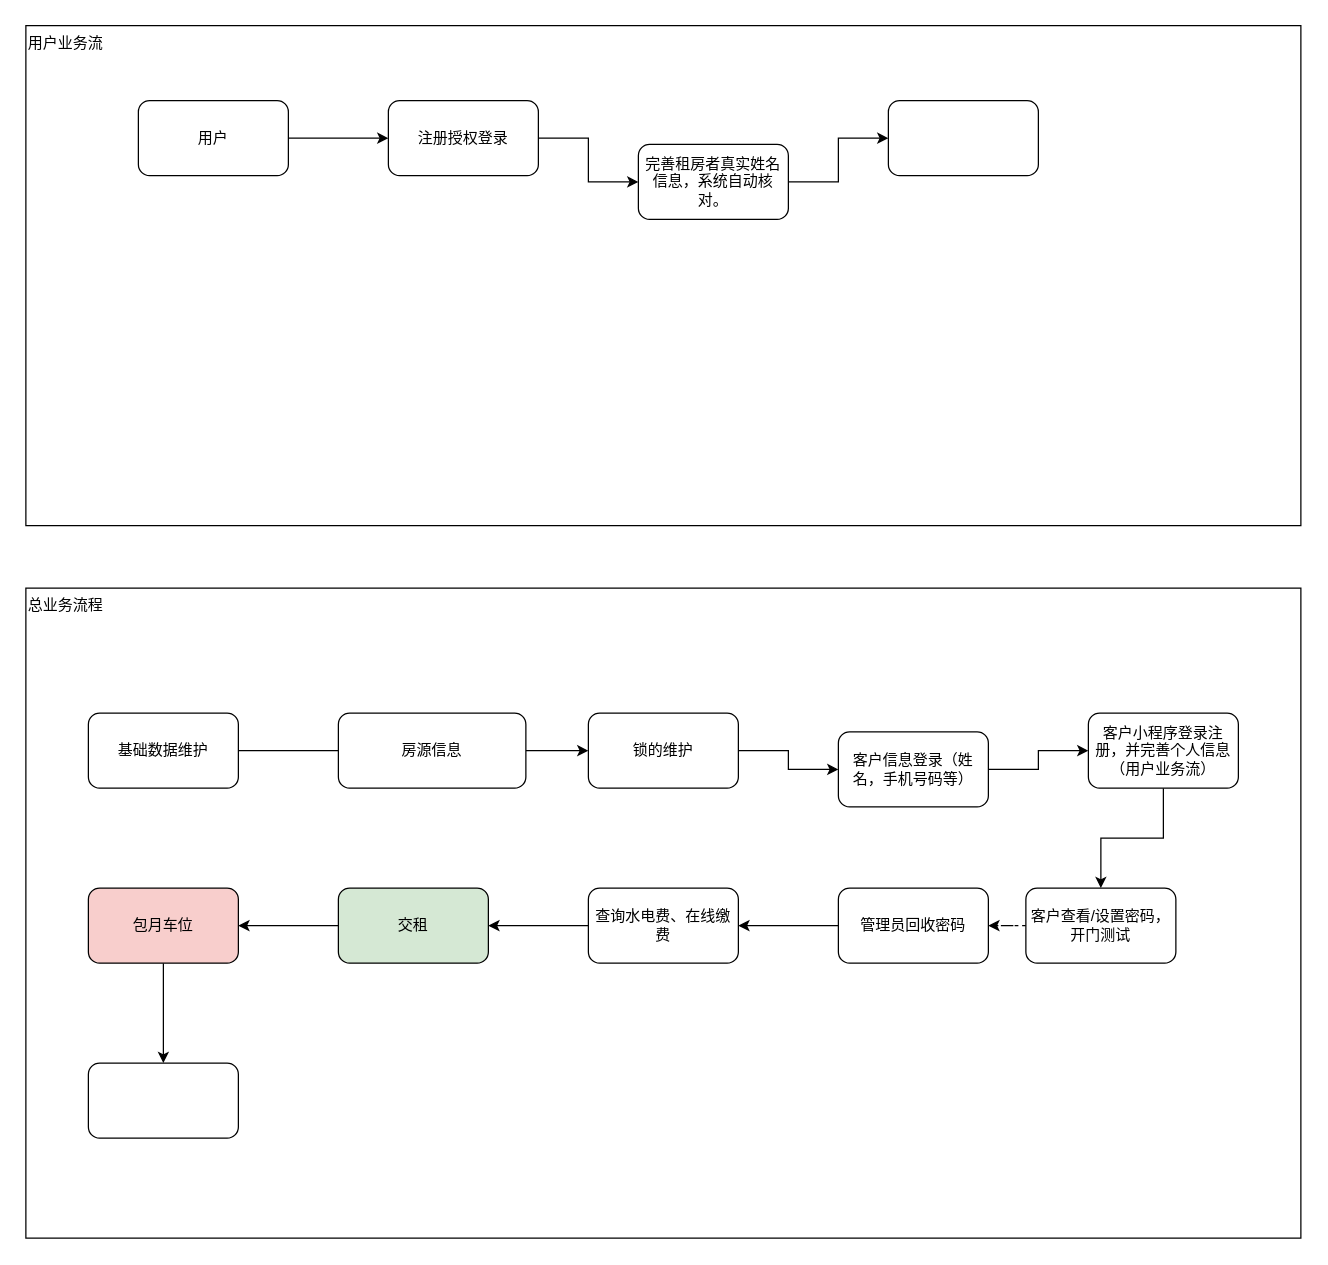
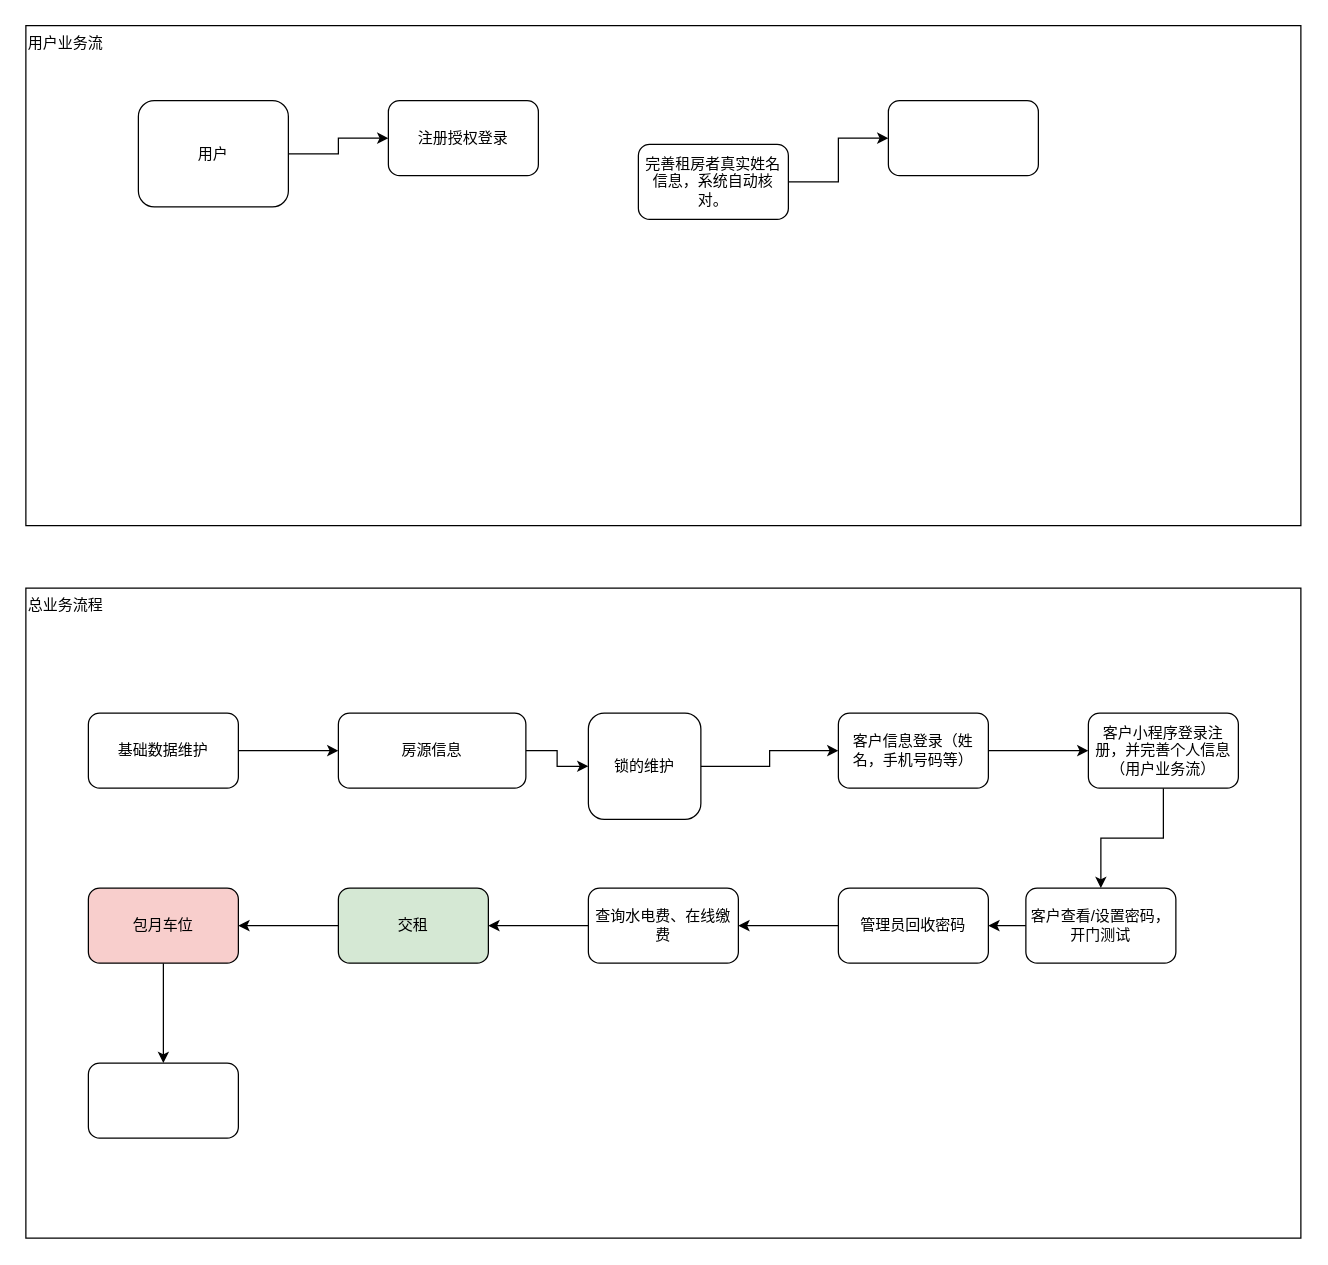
node "用户": size 150x75 -> 150x106
edge "注册授权登录" -> "完善租房者真实姓名信息，系统自动核对。": removed
edge "基础数据维护" -- "房源信息": arrowhead none -> classic
node "锁的维护": size 150x75 -> 113x106
node "客户信息登录（姓名，手机号码等）": moved (913, 769) -> (913, 751)
edge "客户查看/设置密码， 开门测试" -> "管理员回收密码": style dashed -> solid
